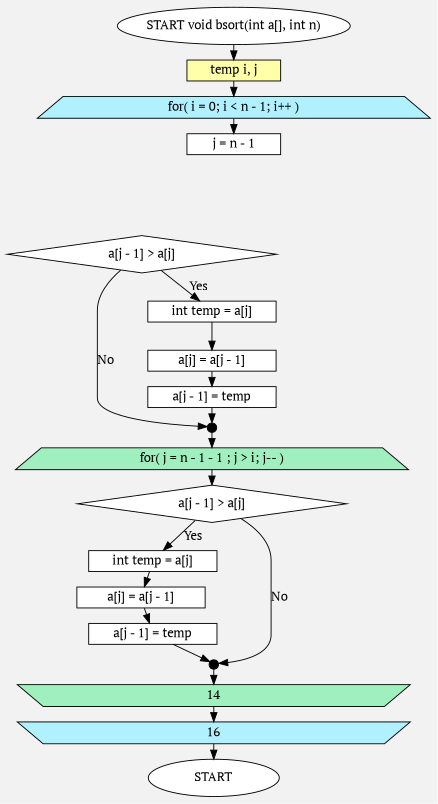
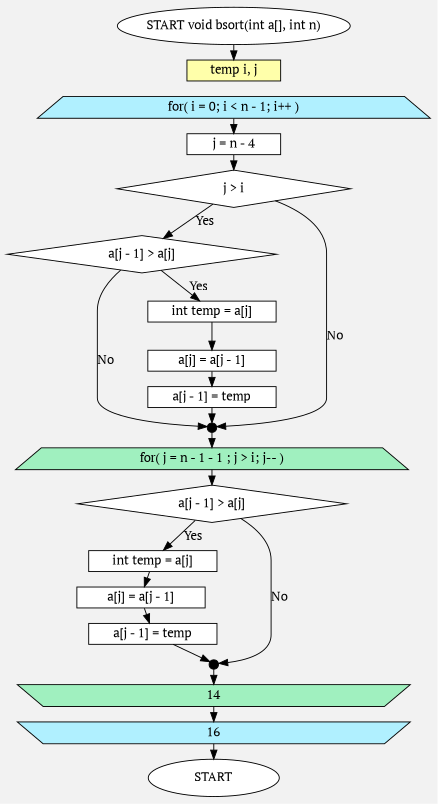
edge "temp i, j" -> "for( i = 0; i < n - 1; i++ )": removed
node "j = n - 1": label "j = n - 1" -> "j = n - 4"
node "j > i": added
